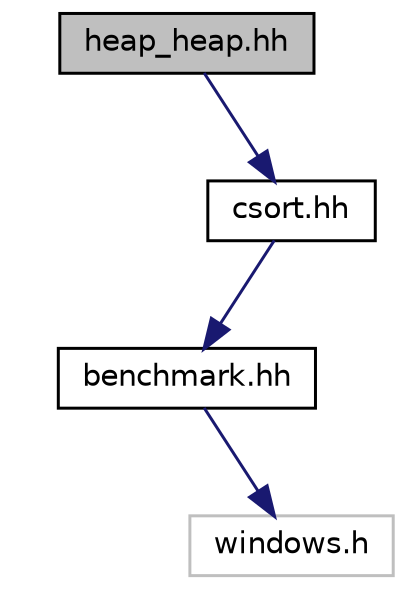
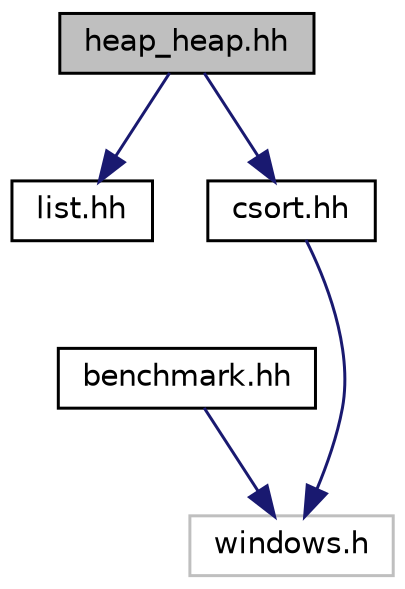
node "list.hh": added
edge "csort.hh" -> "benchmark.hh": now "csort.hh" -> "windows.h"
